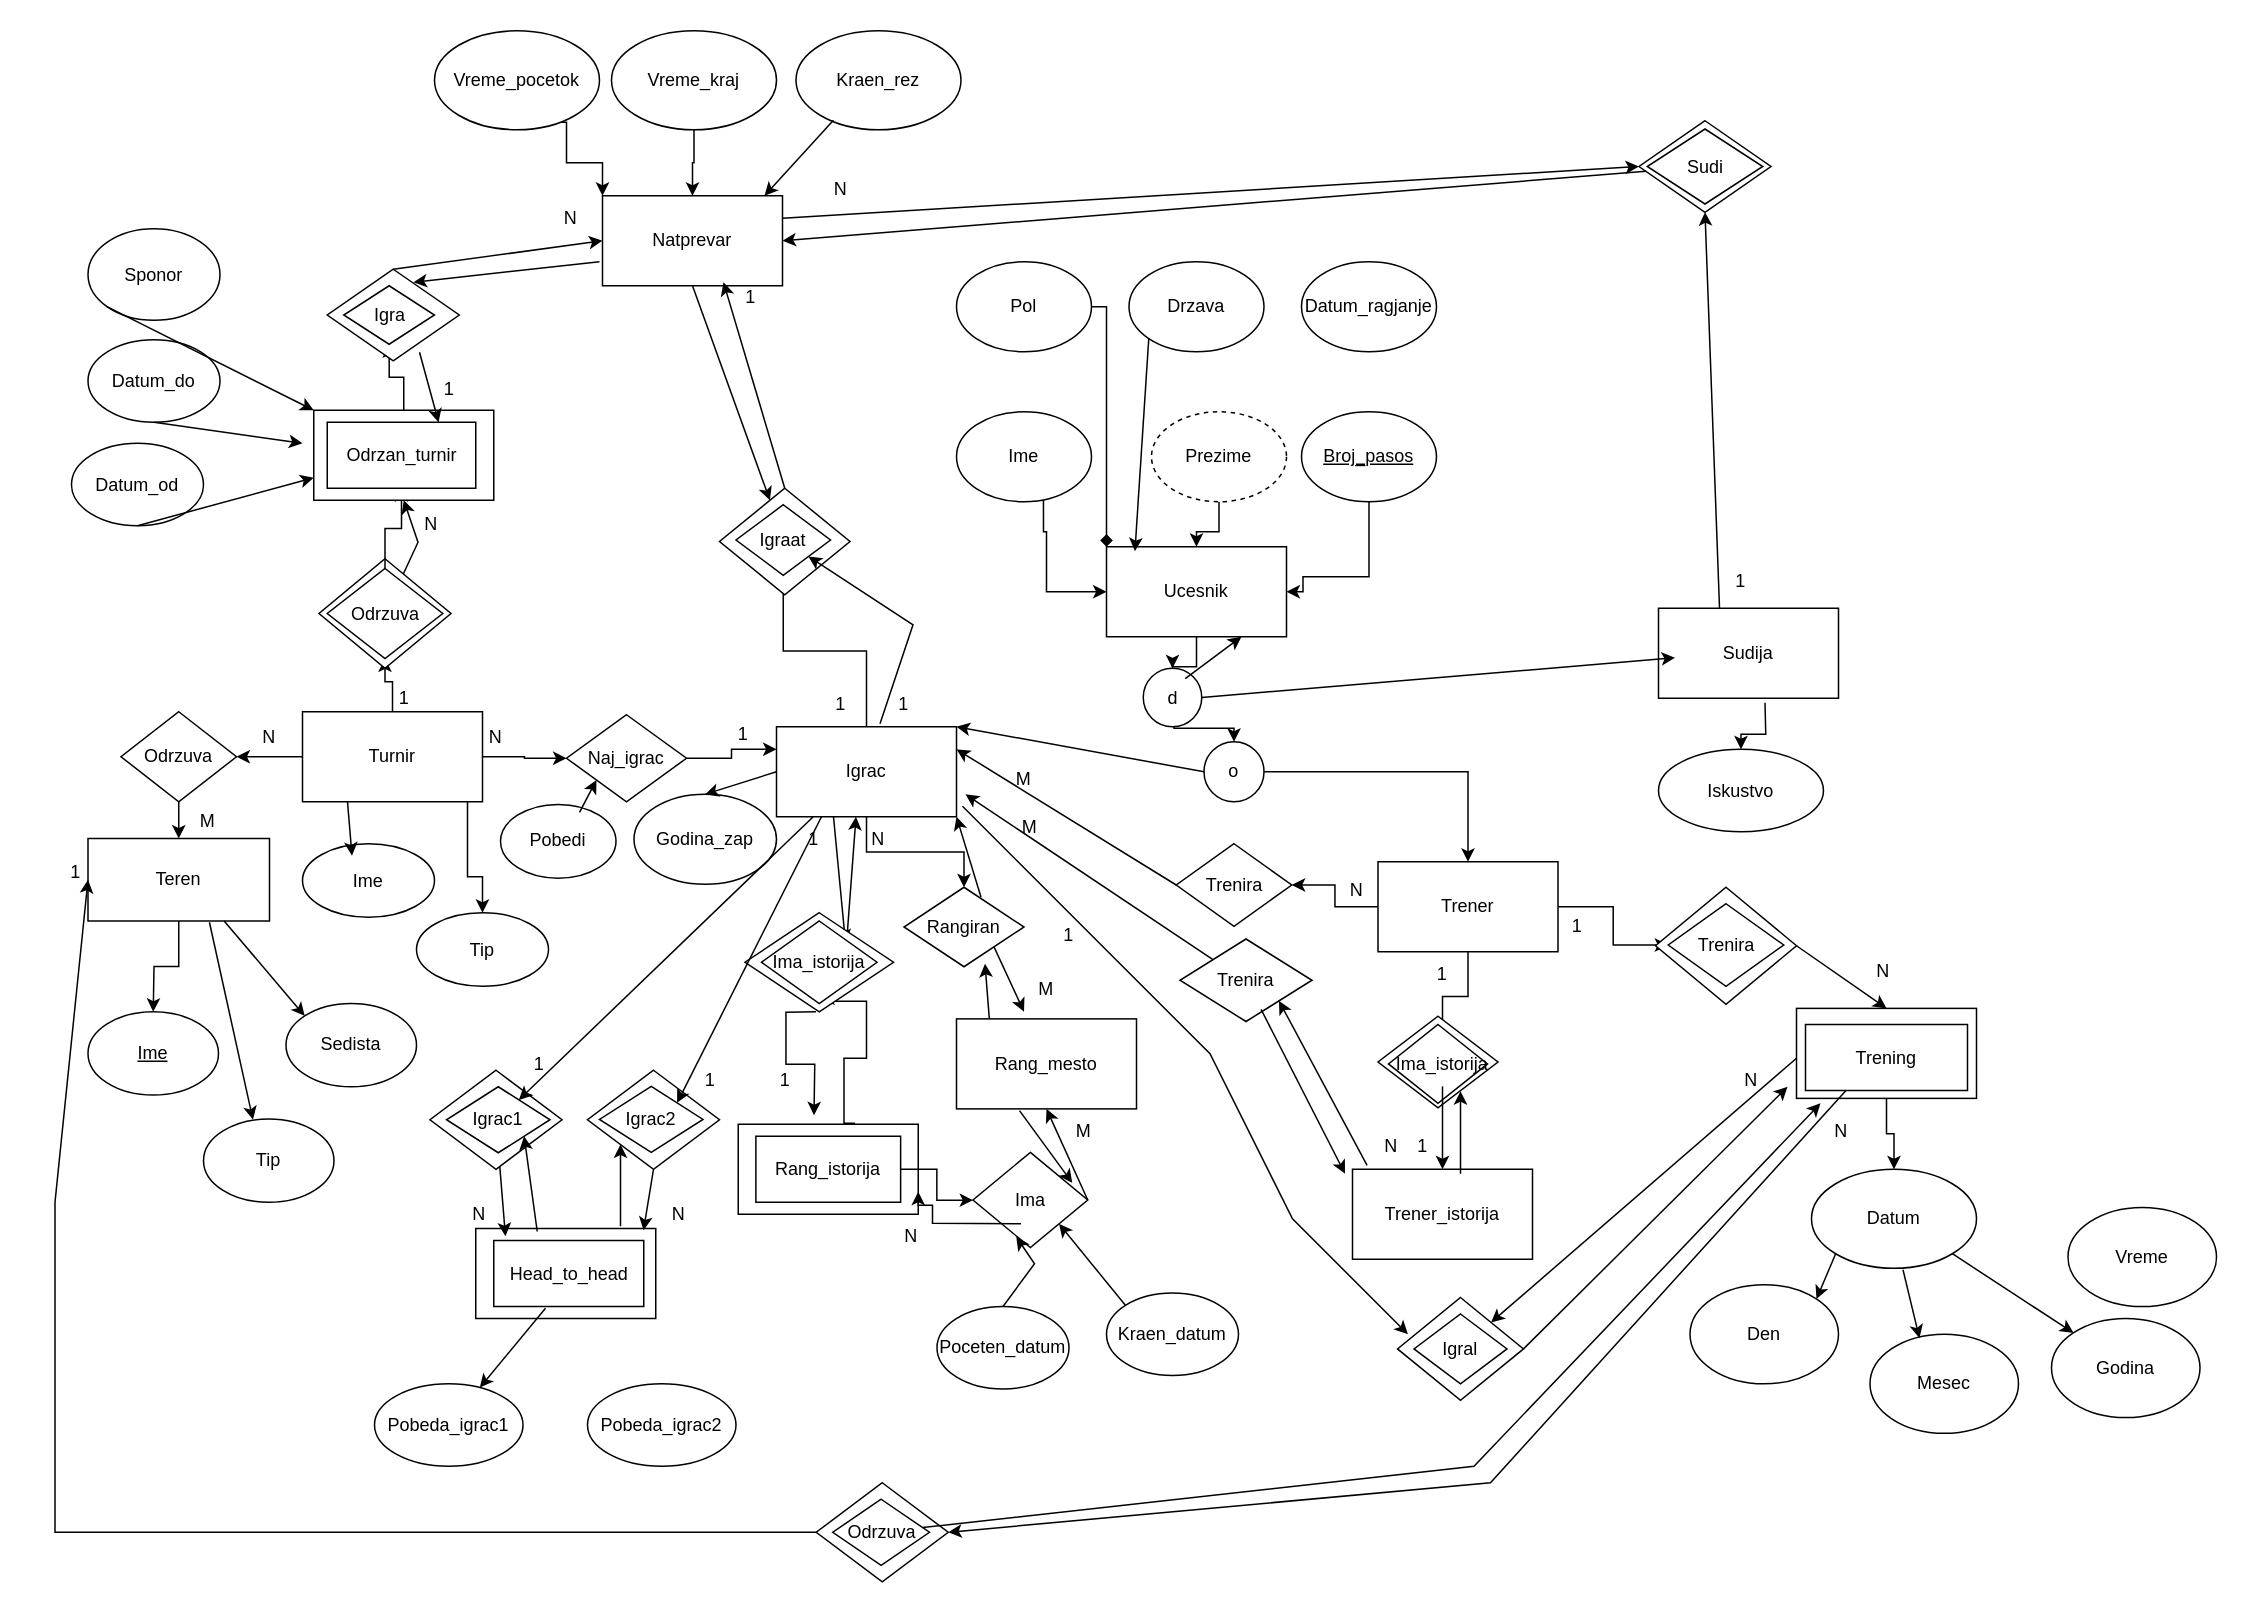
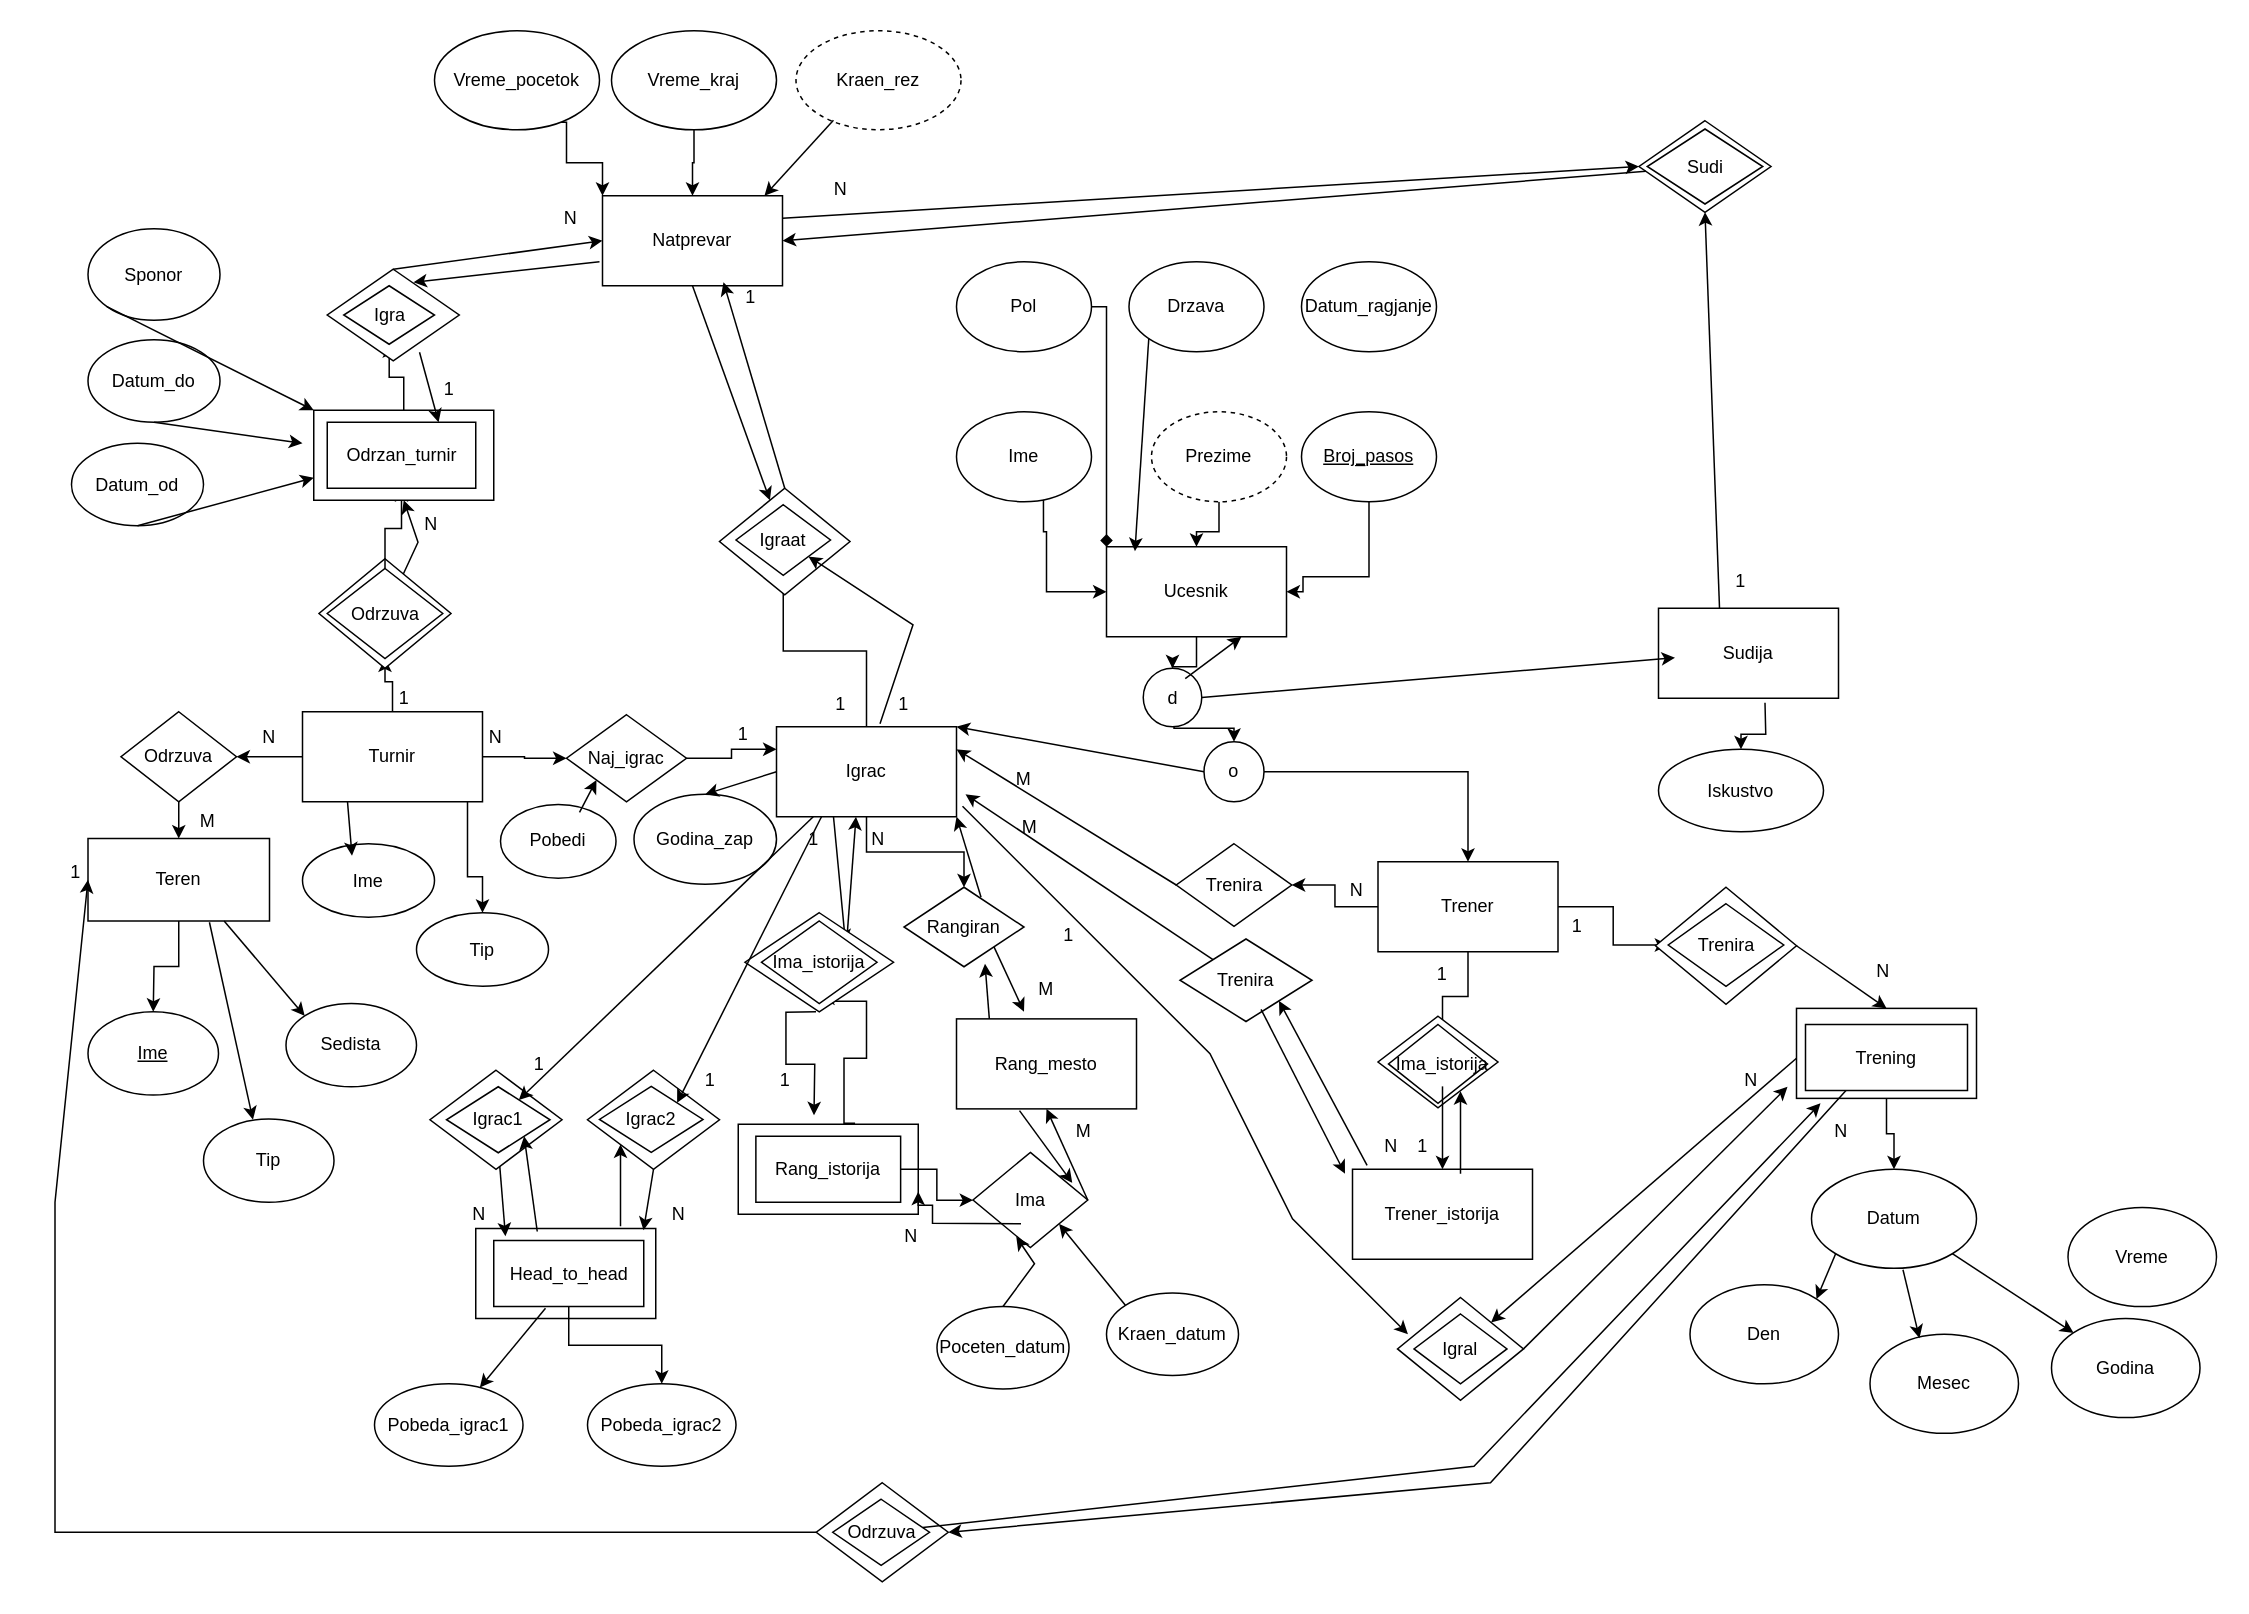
node "Kraen_rez": style solid -> dashed
edge "Head_to_head" -> "Pobeda_igrac2": added
